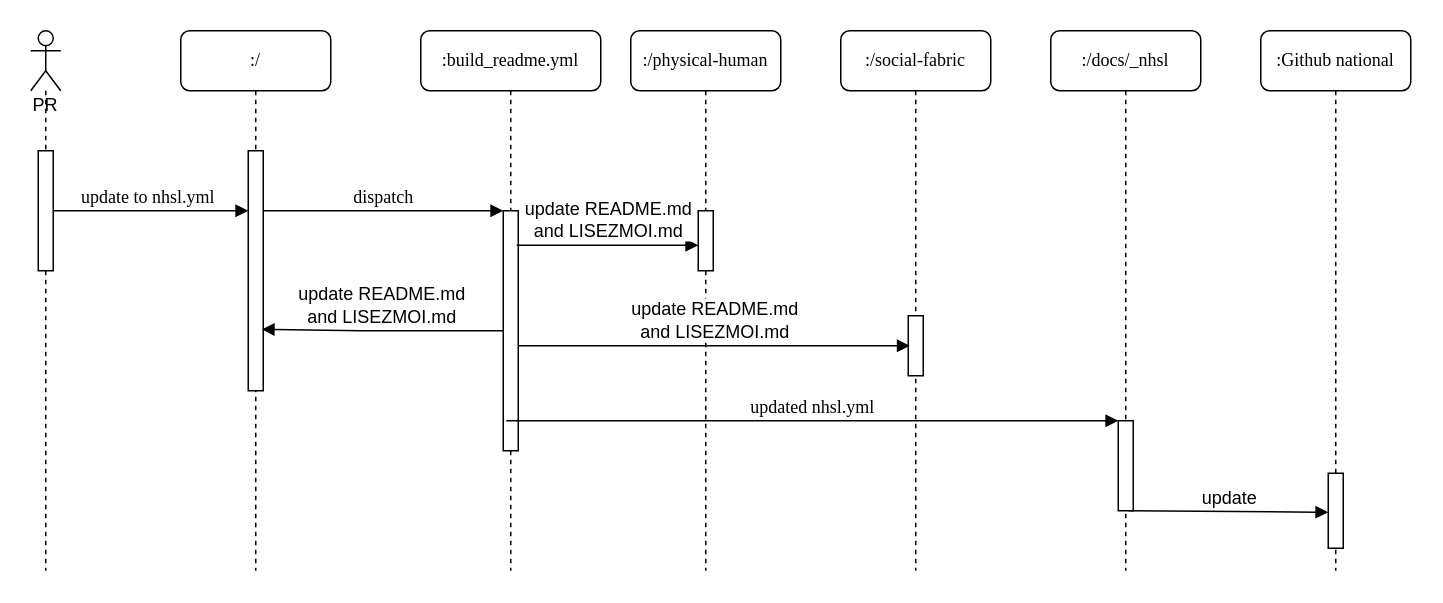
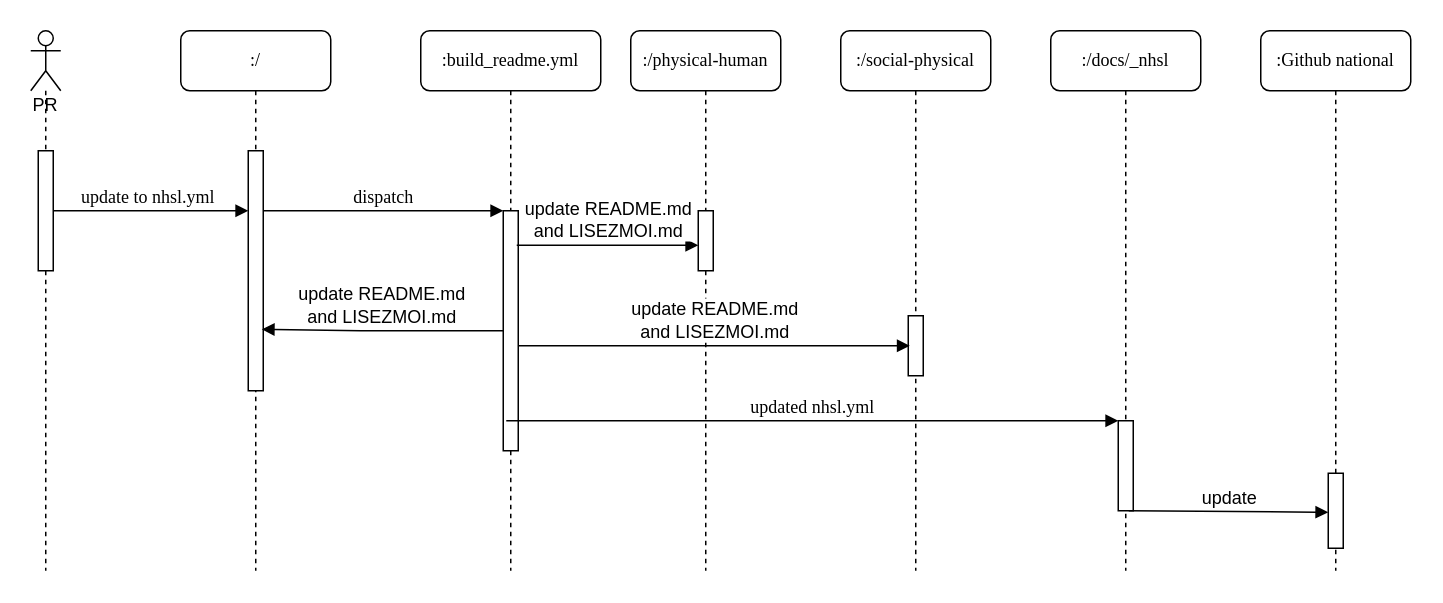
node ":/social-fabric": label ":/social-fabric" -> ":/social-physical"
